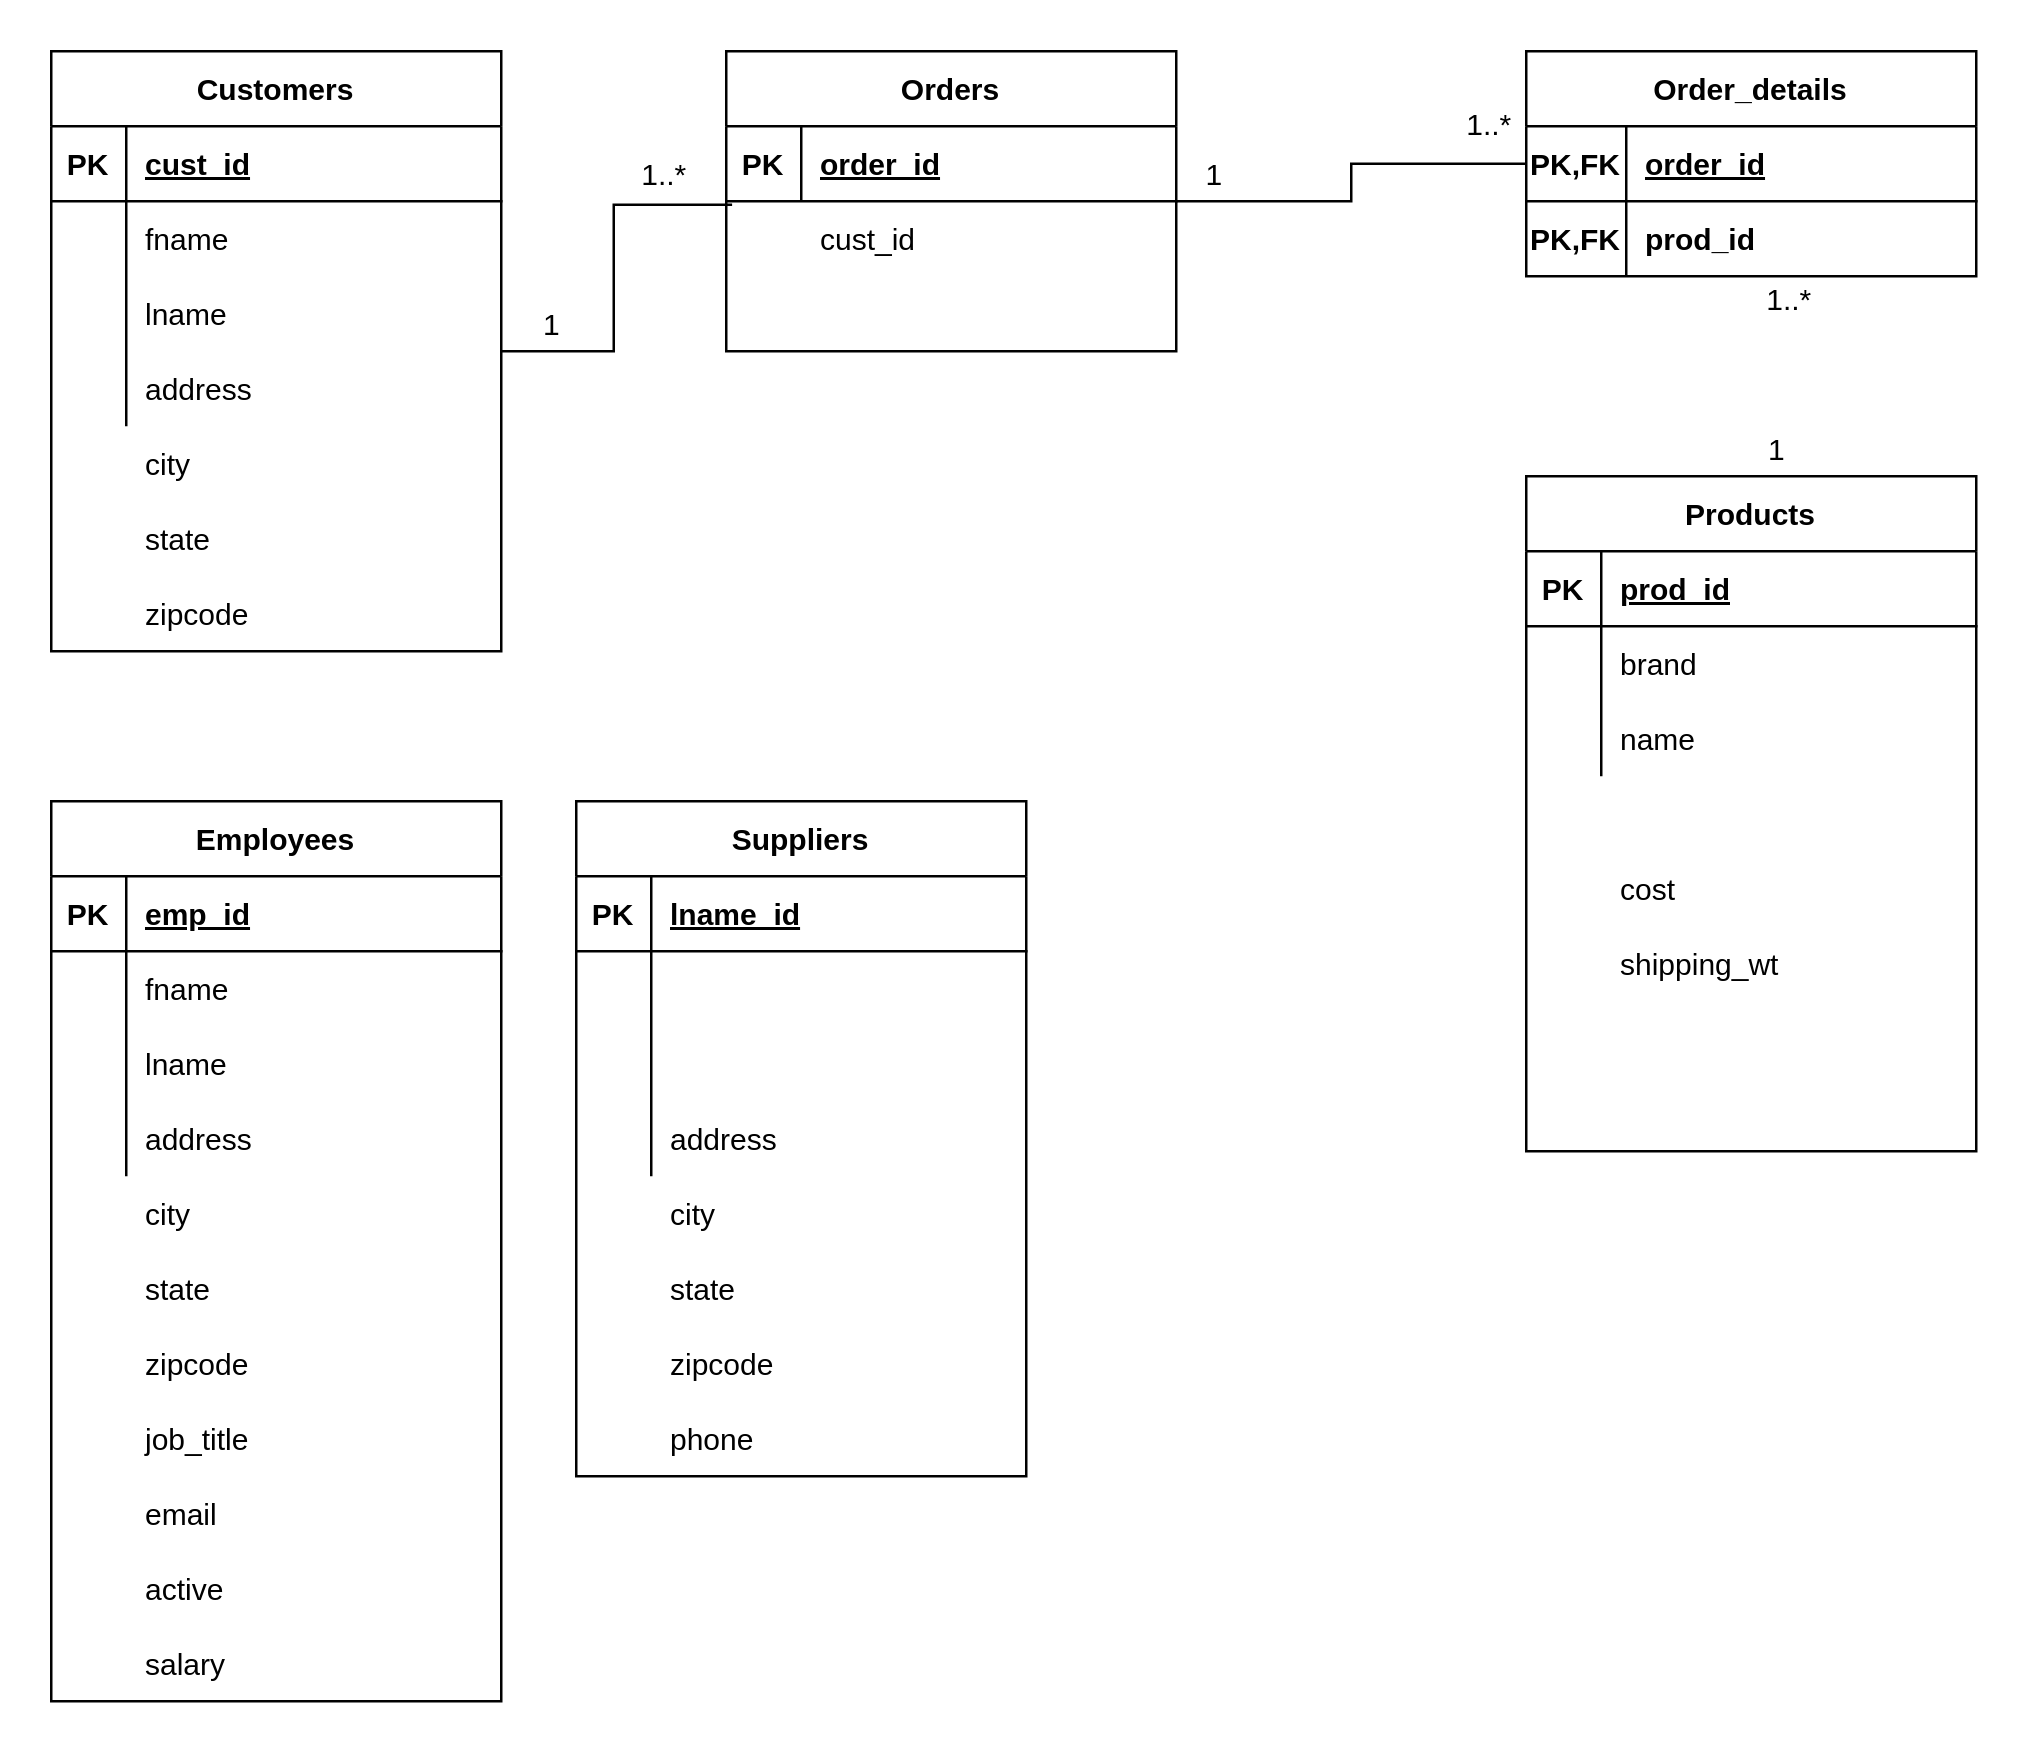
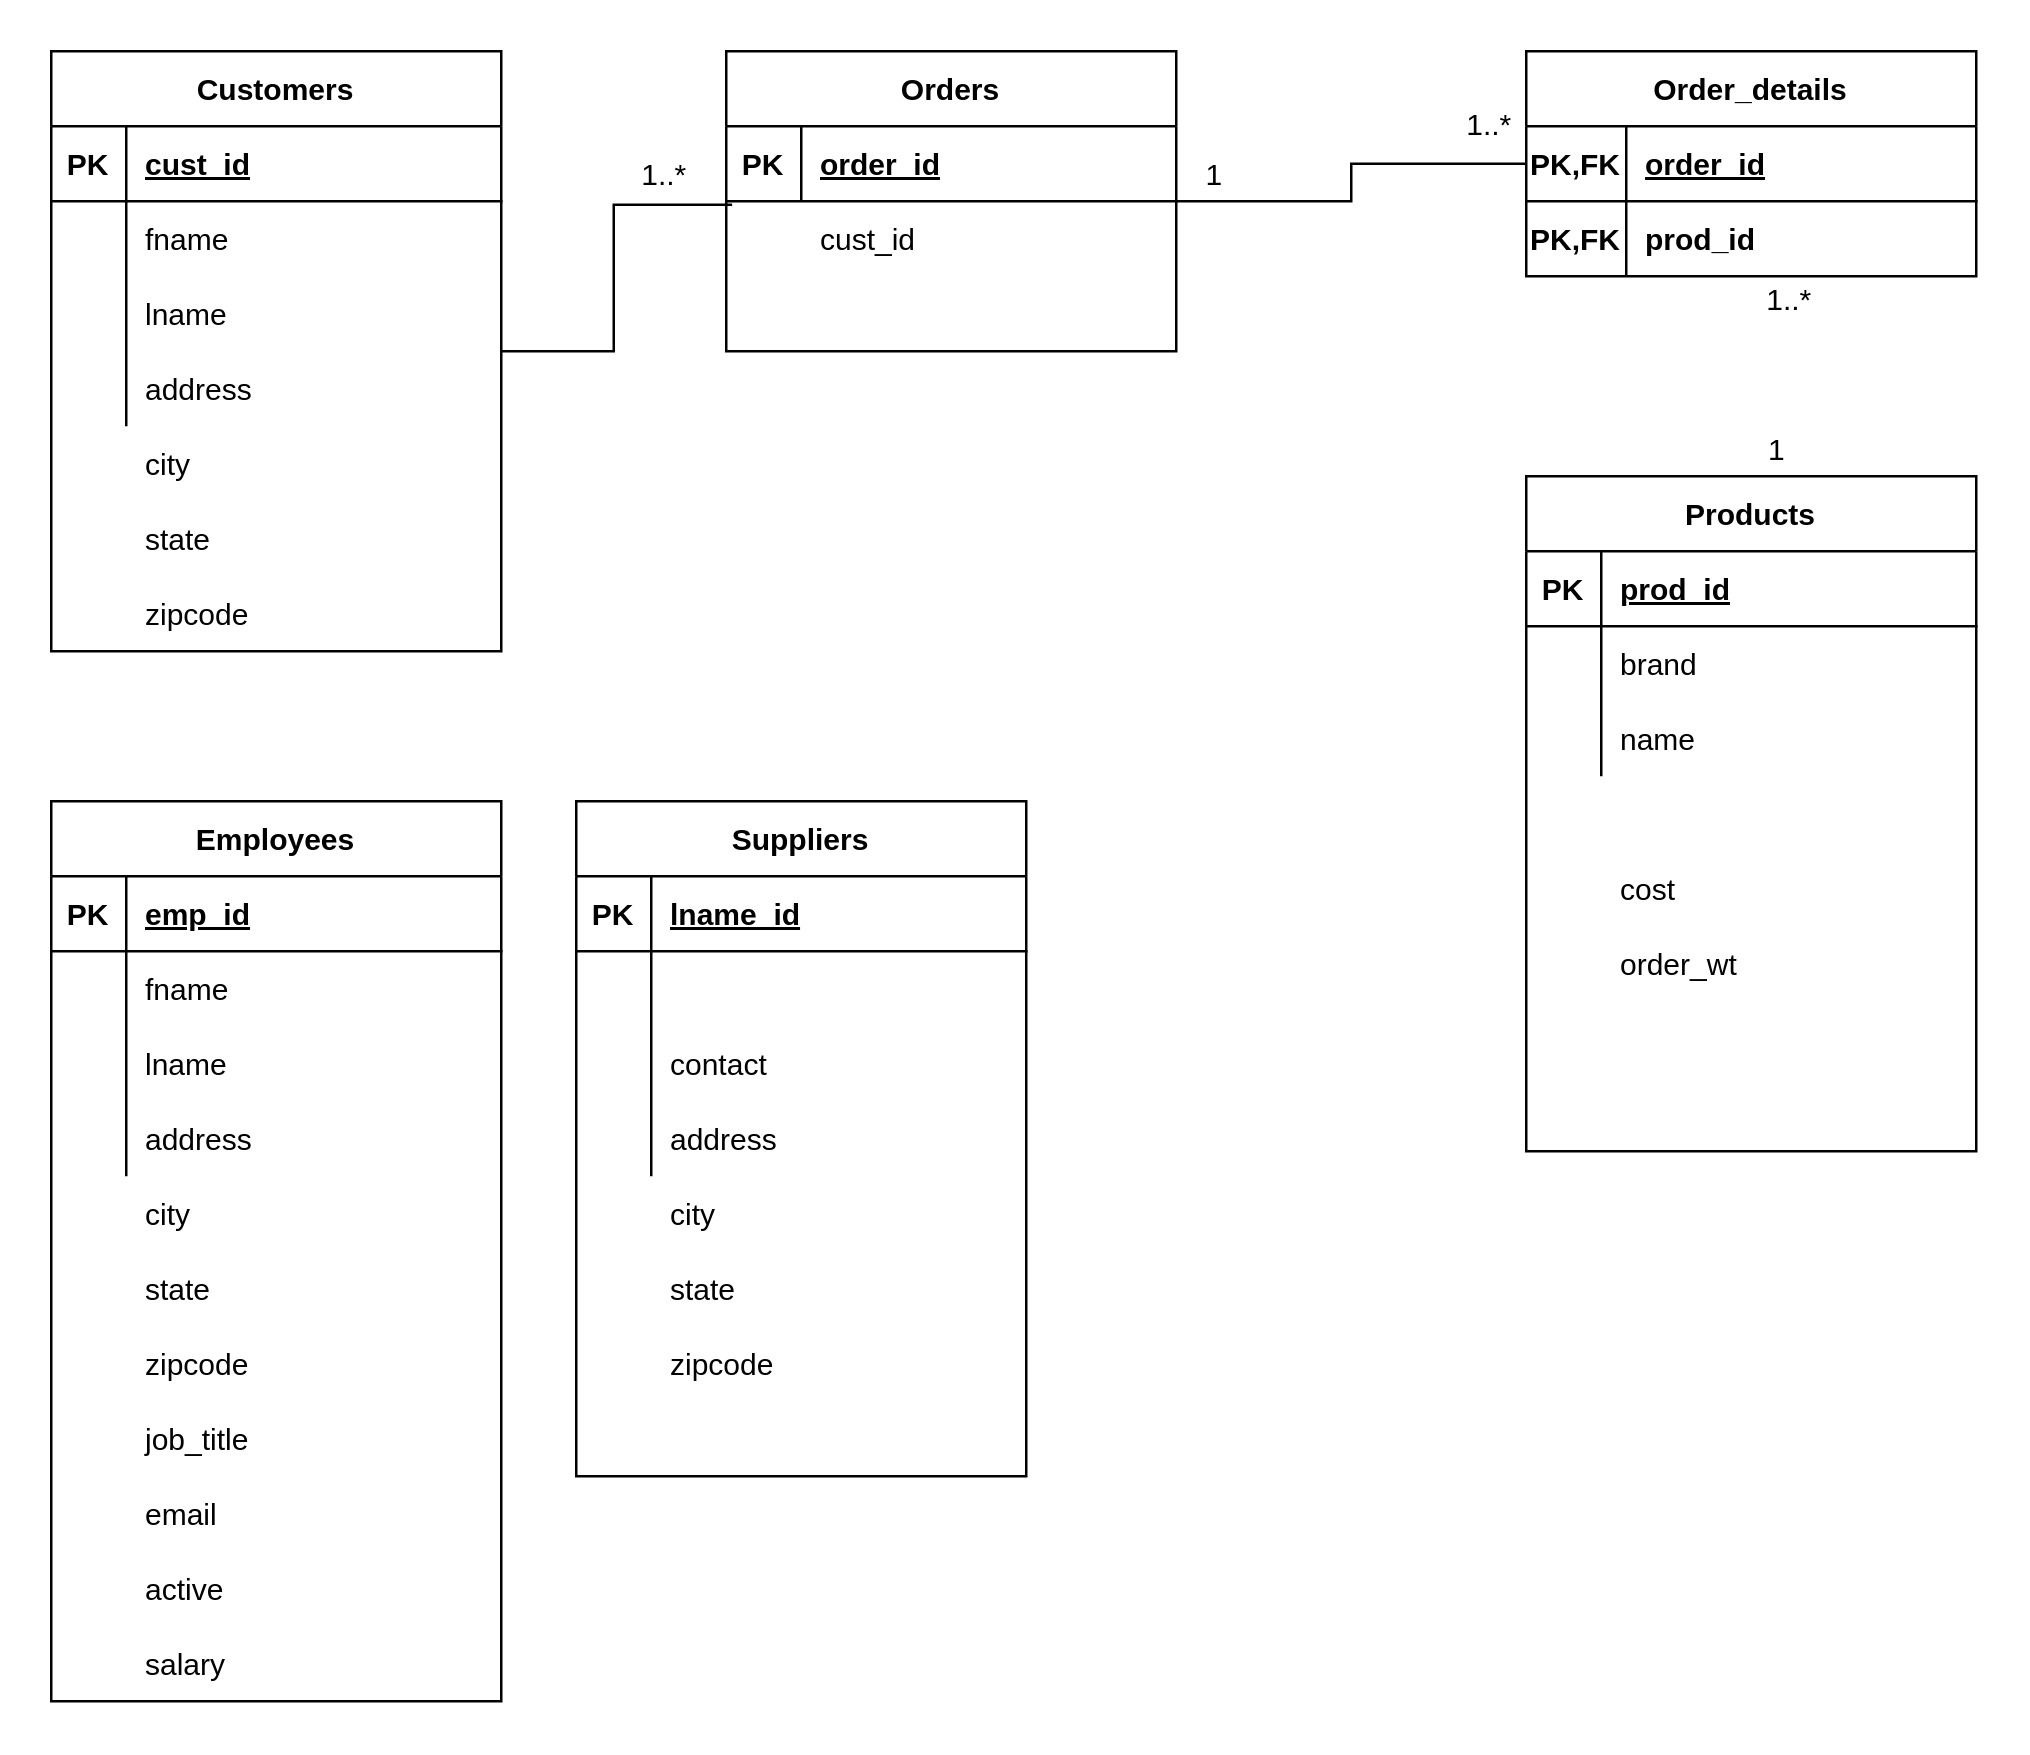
node "1": removed
node "shipping_wt": label "shipping_wt" -> "order_wt"
node "contact": added
node "phone": removed
